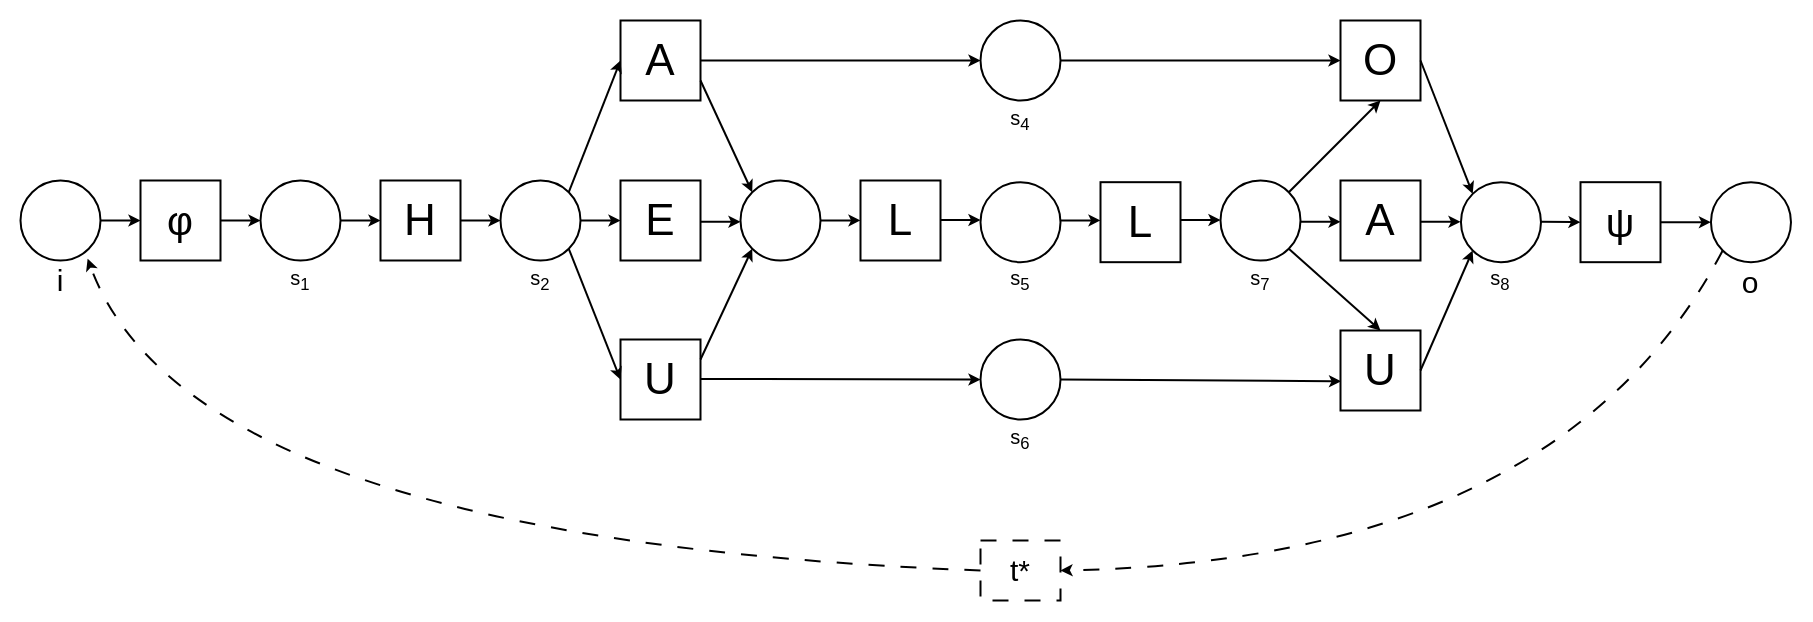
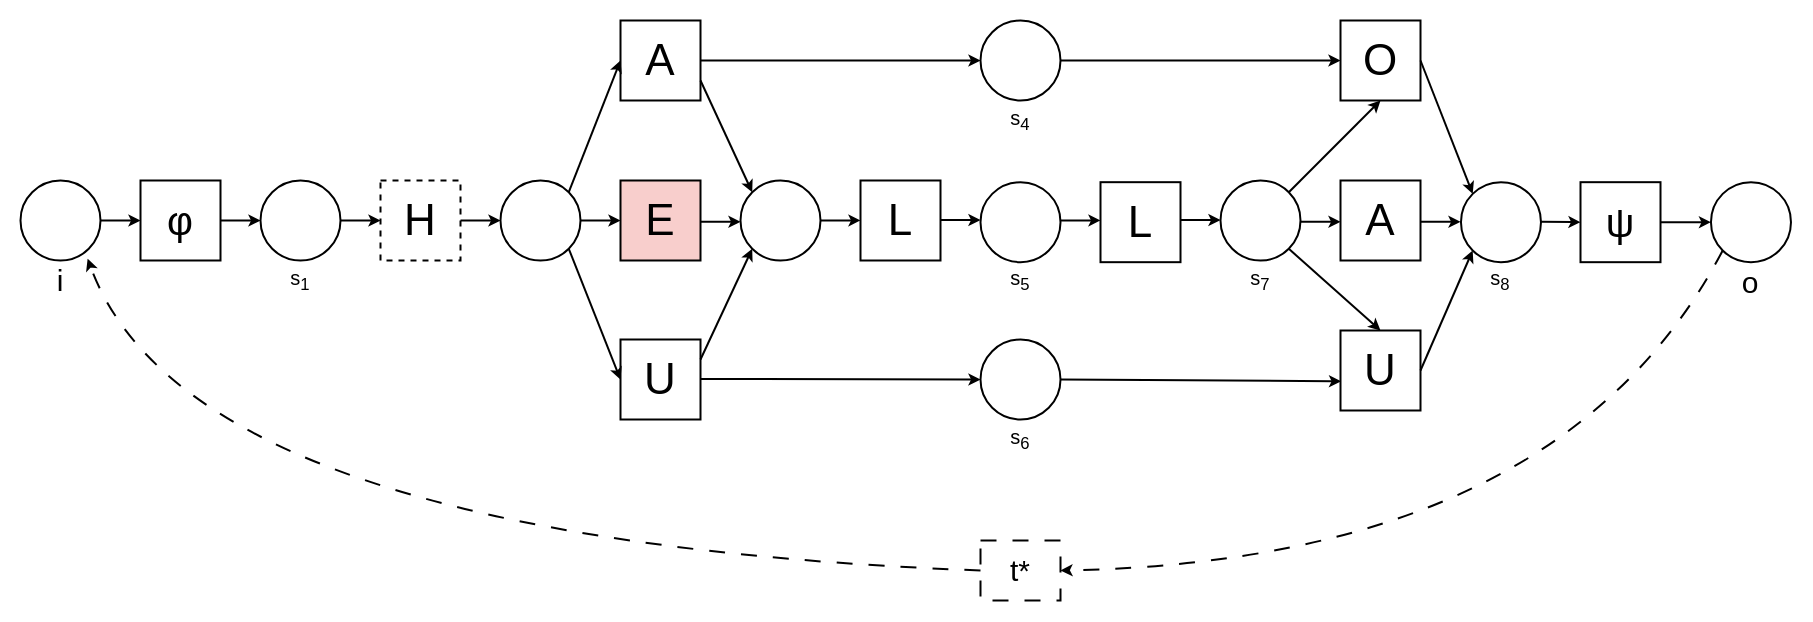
node "H": style solid -> dashed
node "E": fillcolor #ffffff -> #f8cecc
node "s2": removed
